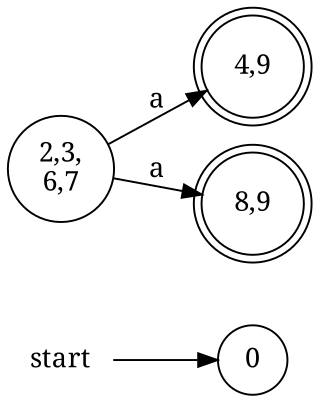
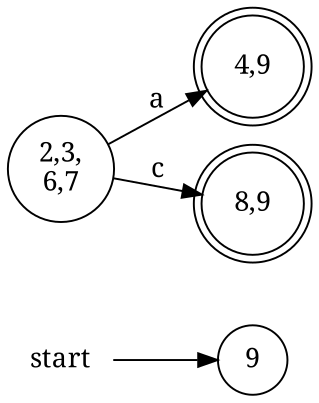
edge "2,3, 6,7" -> "8,9": label "a" -> "c"
node "0": label "0" -> "9"
